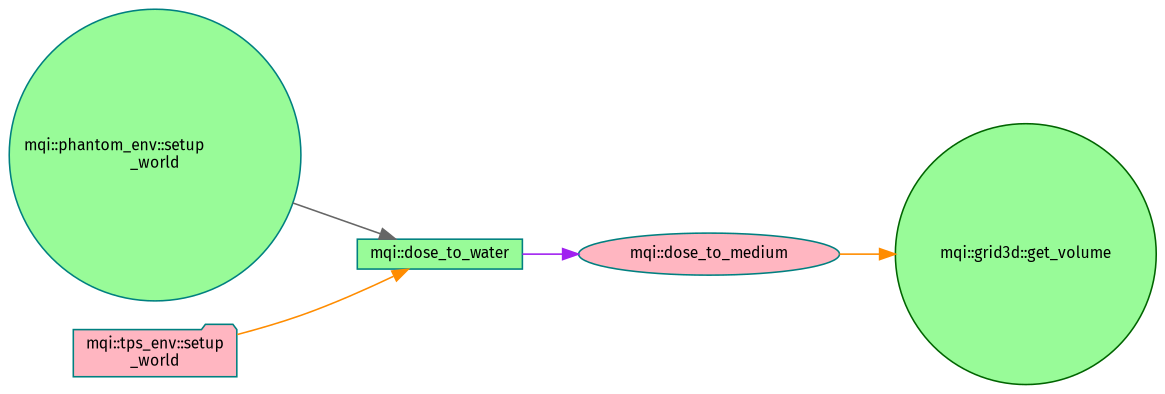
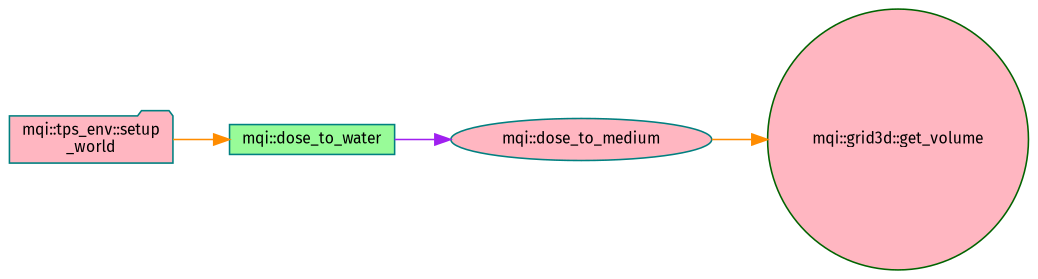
node "mqi::phantom_env::setup _world": removed
node "mqi::grid3d::get_volume": fillcolor palegreen -> lightpink
